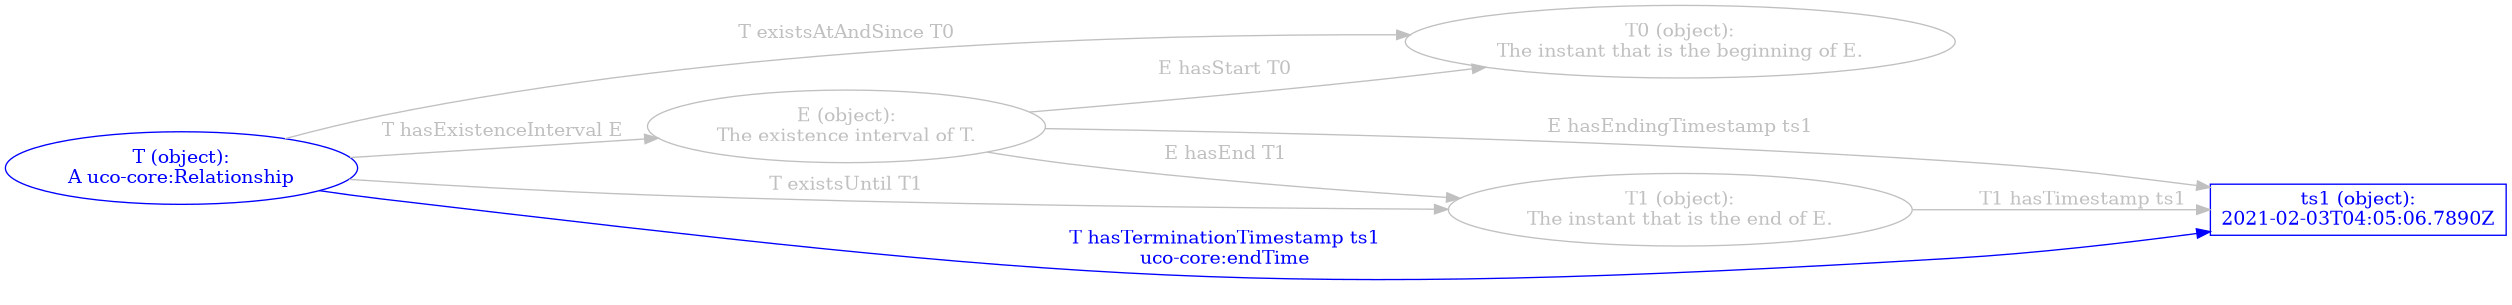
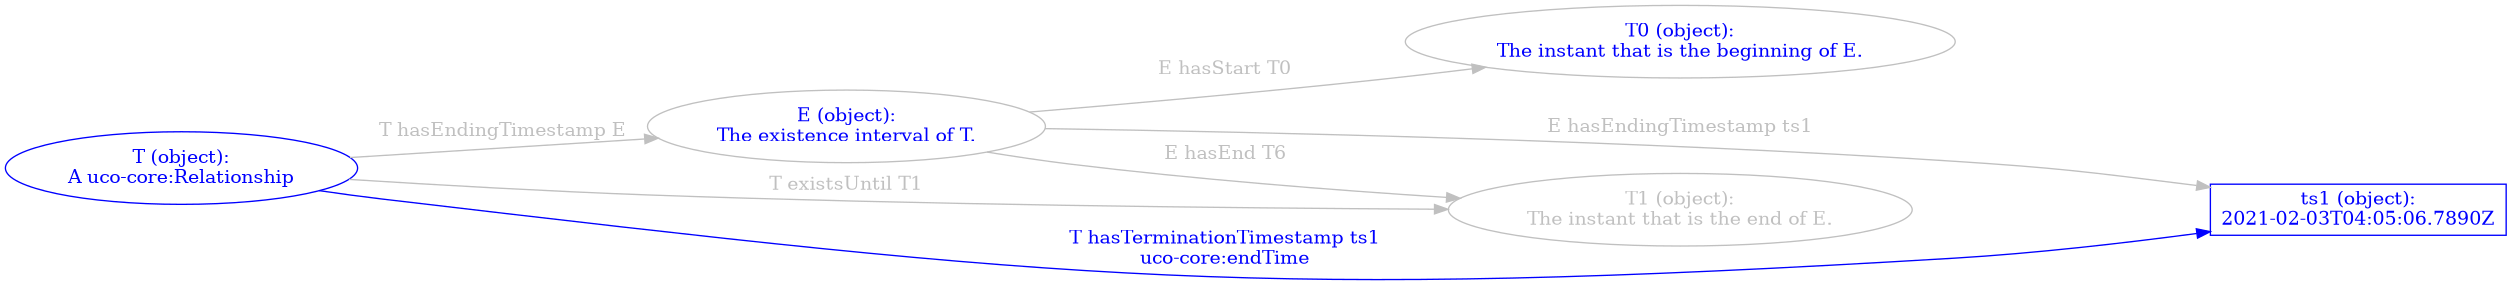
node "T0 (object): The instant that is the beginning of E.": fontcolor silver -> blue
edge "T (object): A uco-core:Relationship" -> "T0 (object): The instant that is the beginning of E.": removed, label "T existsAtAndSince T0"
node "E (object): The existence interval of T.": fontcolor silver -> blue
edge "T (object): A uco-core:Relationship" -> "E (object): The existence interval of T.": label "T hasExistenceInterval E" -> "T hasEndingTimestamp E"
edge "E (object): The existence interval of T." -> "T1 (object): The instant that is the end of E.": label "E hasEnd T1" -> "E hasEnd T6"
edge "T1 (object): The instant that is the end of E." -> "ts1 (object): 2021-02-03T04:05:06.7890Z": removed, label "T1 hasTimestamp ts1"
